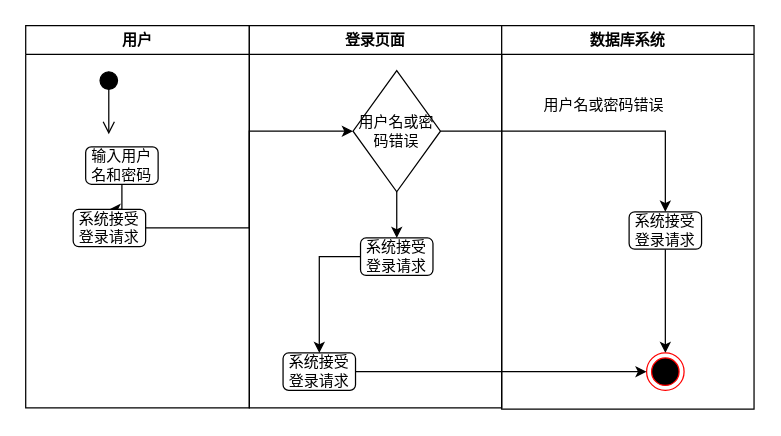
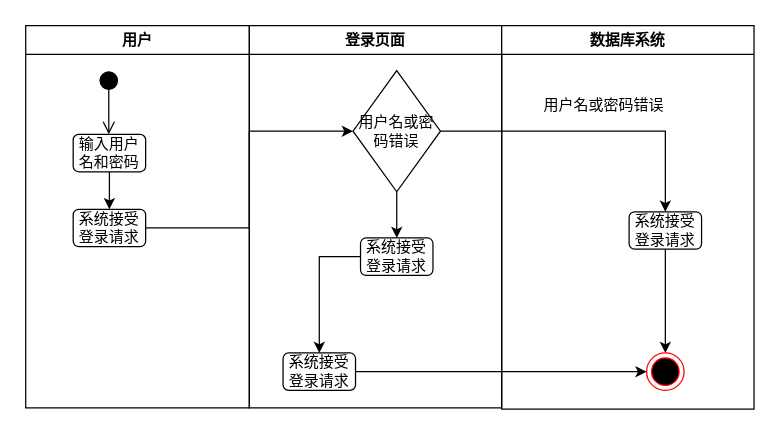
node "输入用户名和密码": moved (122, 166) -> (109, 153)
